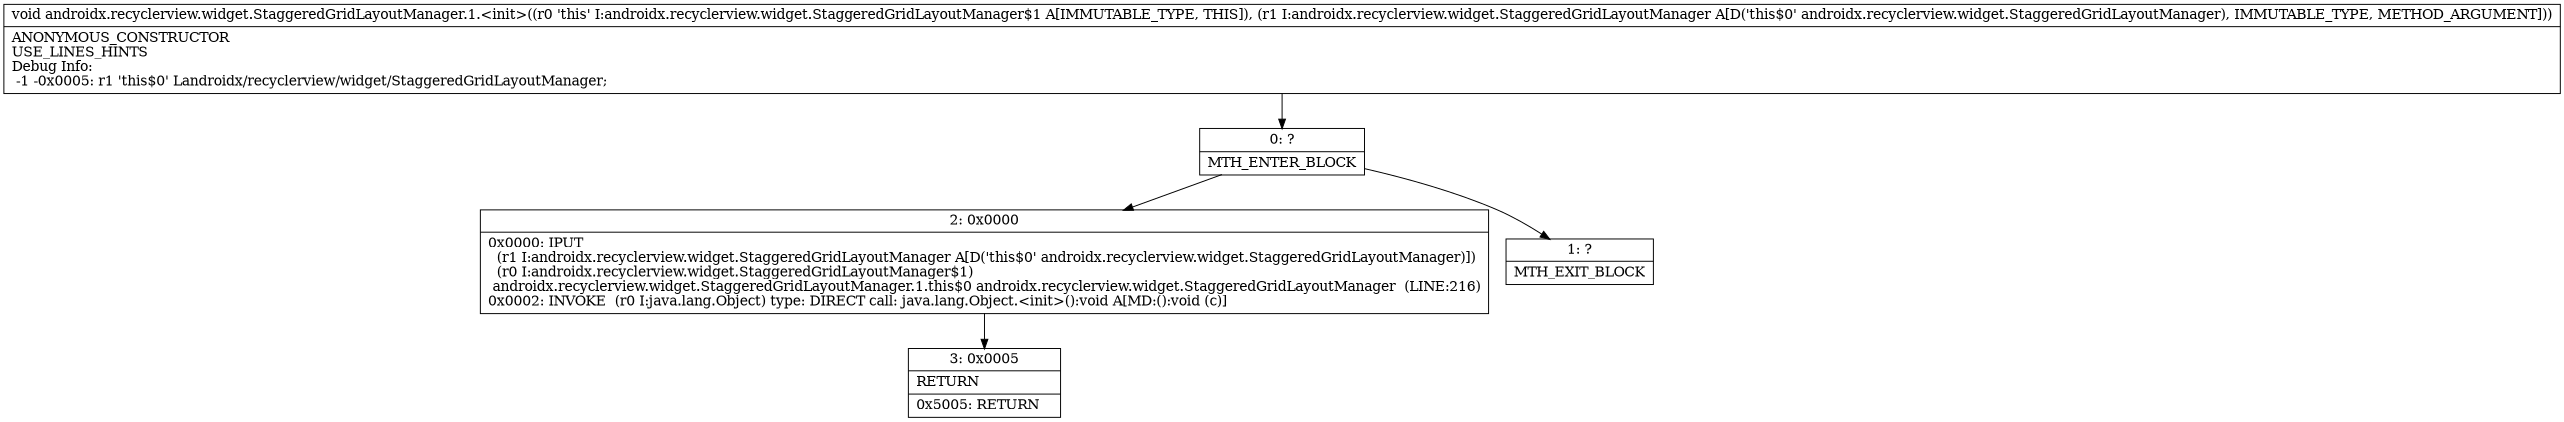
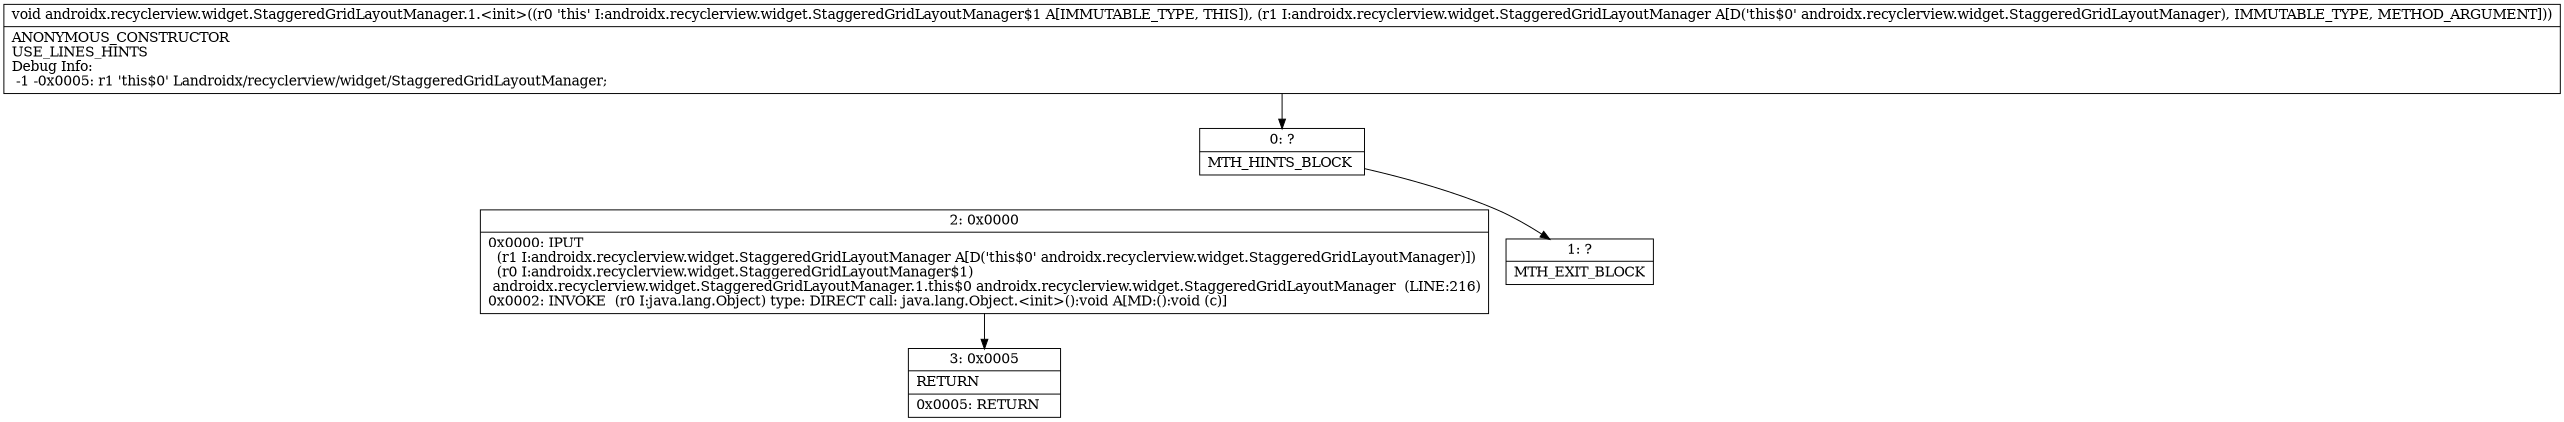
node "0: ?": text "MTH_ENTER_BLOCK" -> "MTH_HINTS_BLOCK"
edge "0: ?" -> "2: 0x0000": removed
node "3: 0x0005": text "0x5005: RETURN" -> "0x0005: RETURN"
